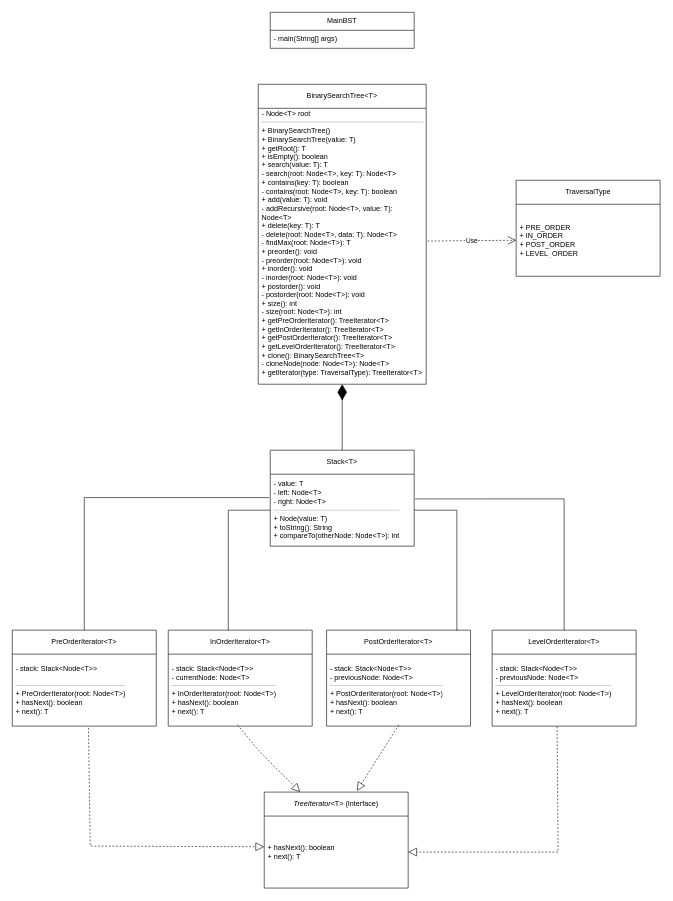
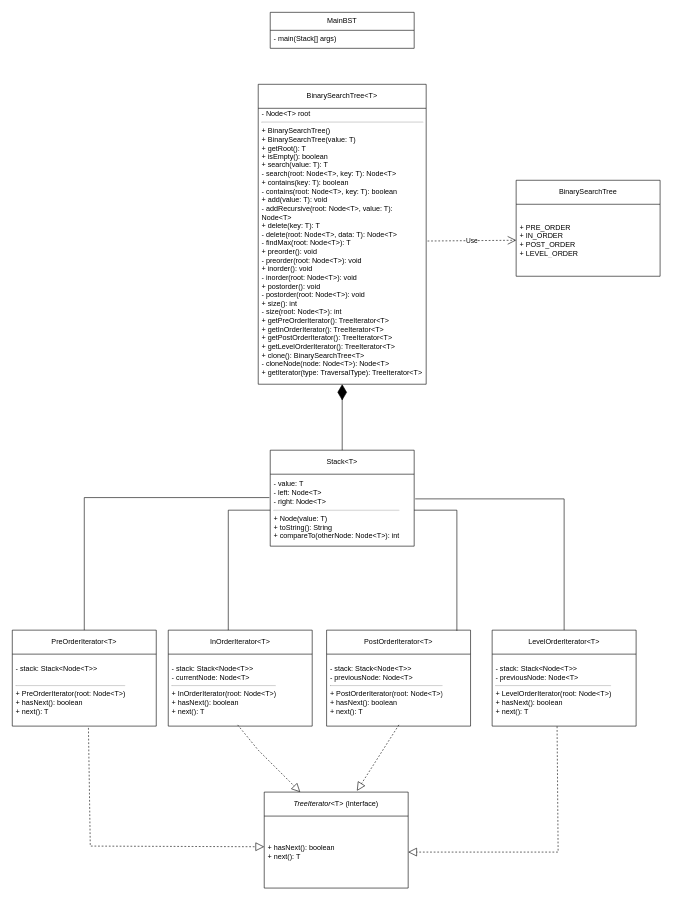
node "- main(String[] args)": label "- main(String[] args)" -> "- main(Stack[] args)"
node "TraversalType": label "TraversalType" -> "BinarySearchTree"
